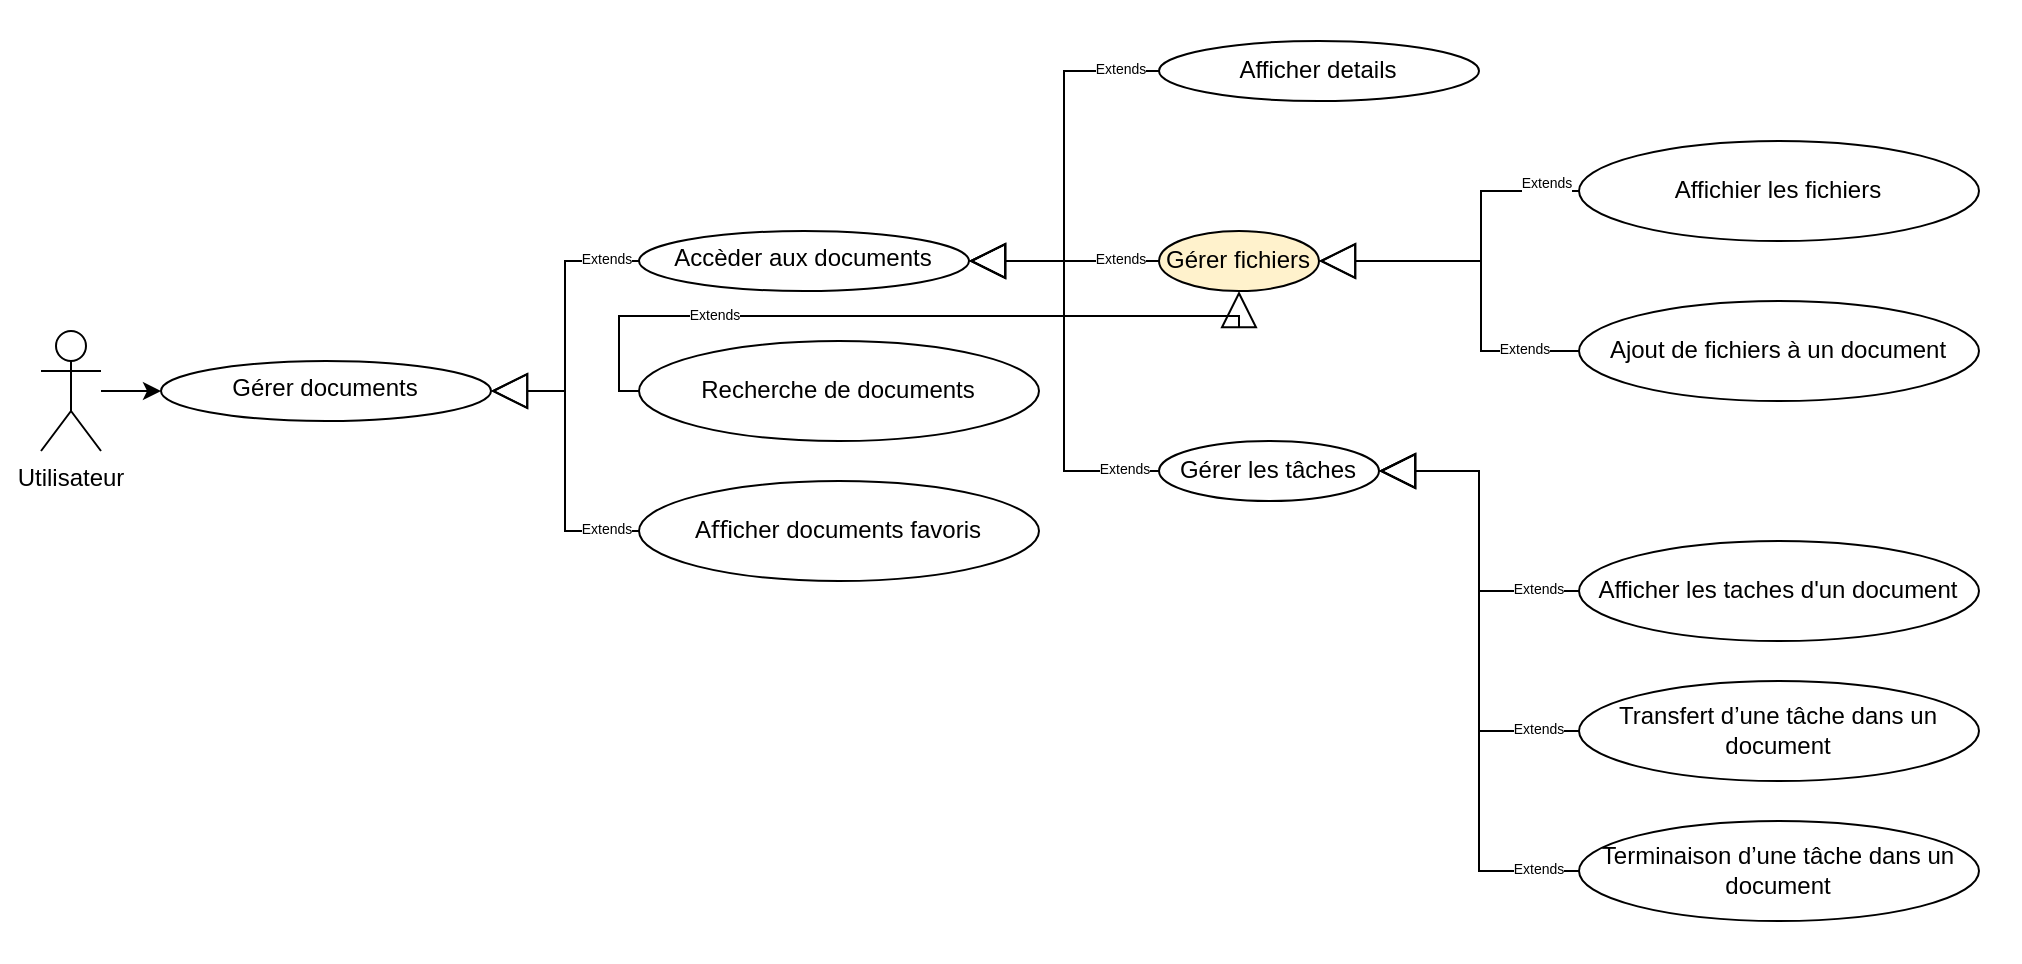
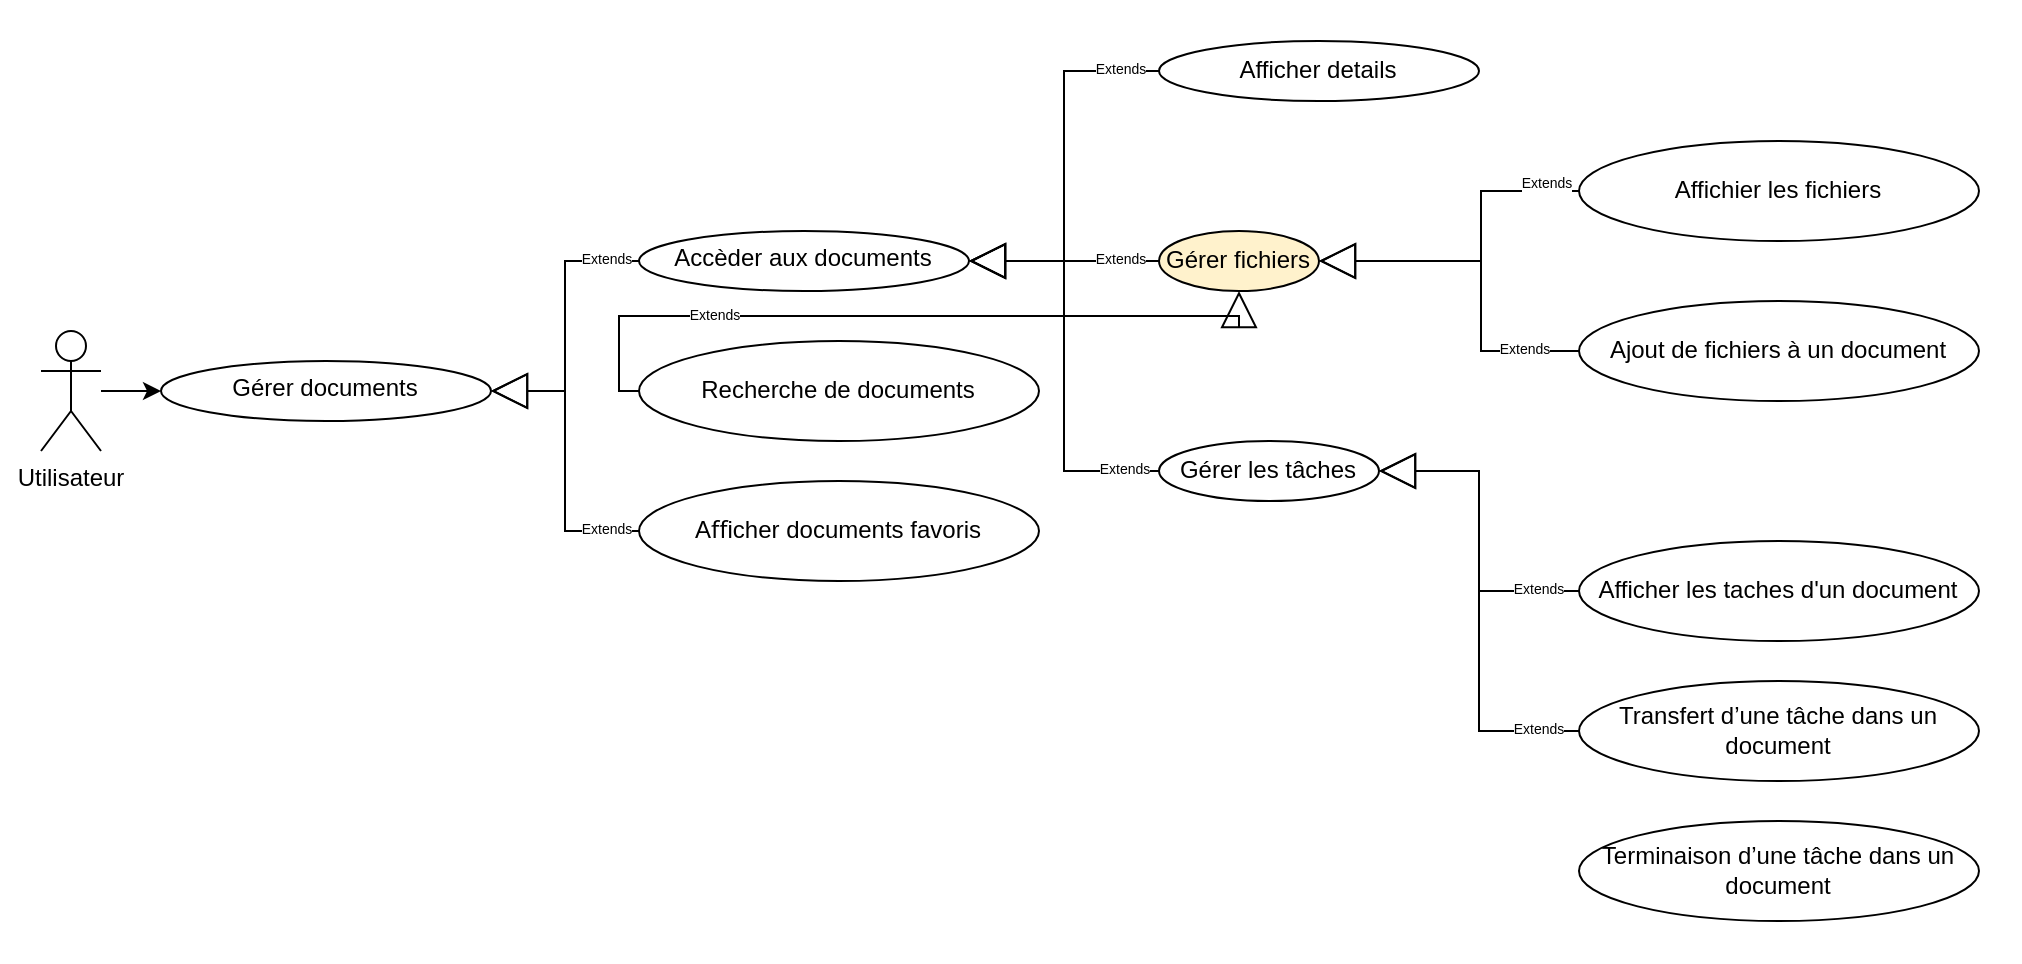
edge "Terminaison d’une tâche dans un document" -> "Gérer les tâches": removed, label "Extends"
